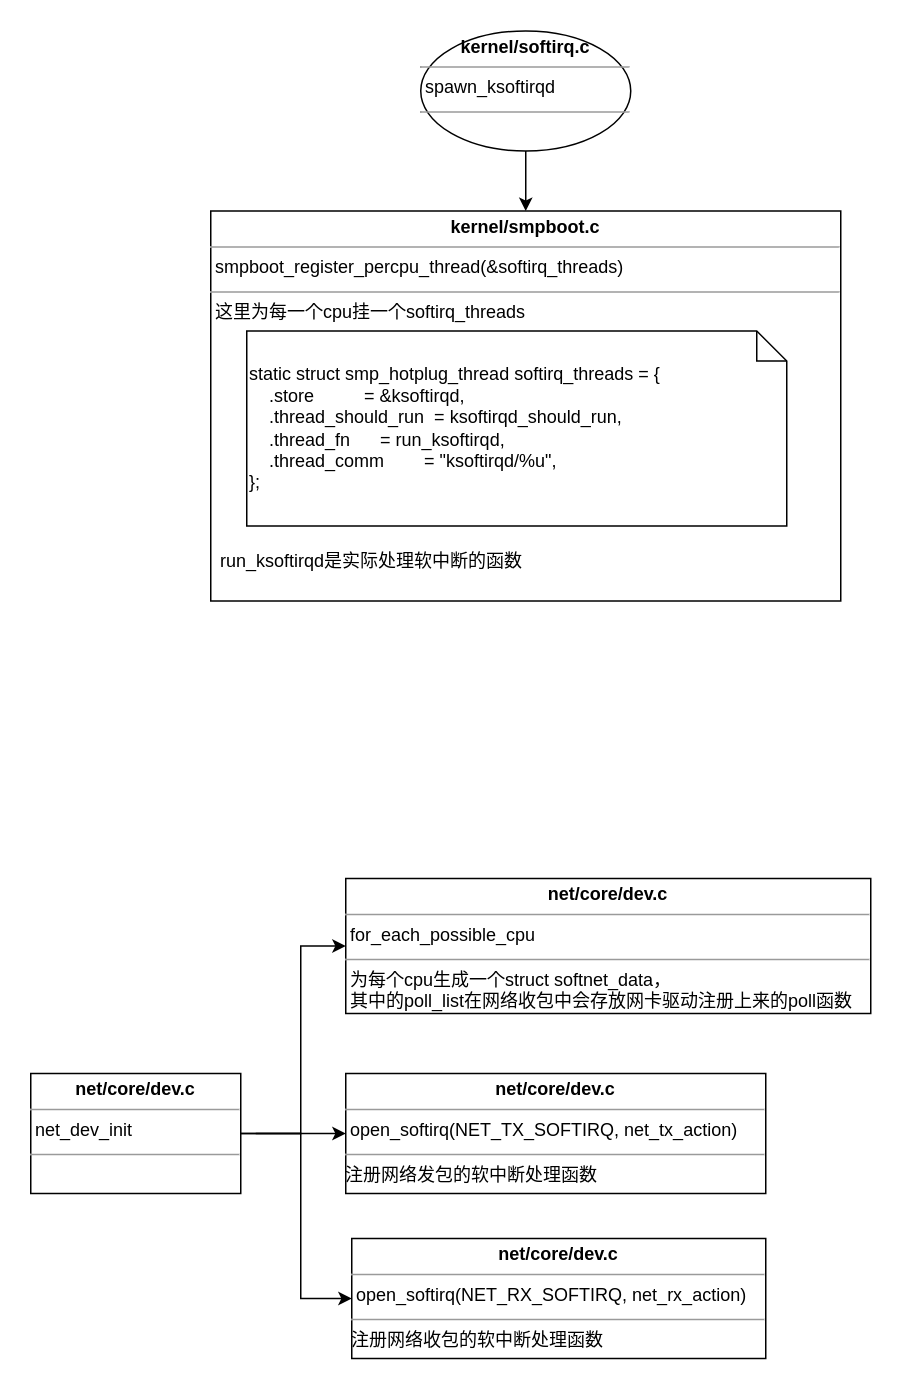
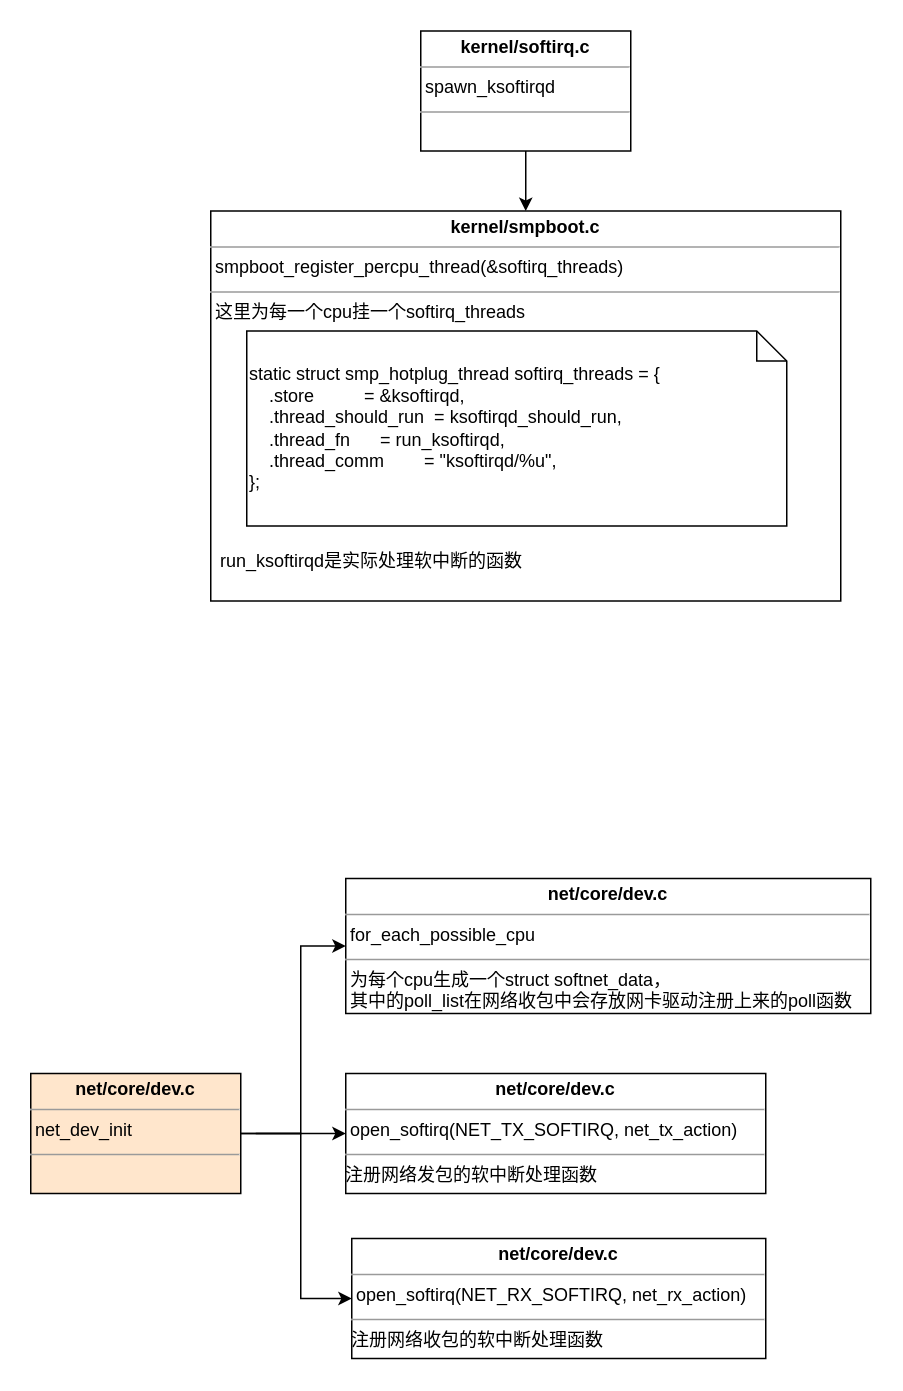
node "kernel/softirq.c spawn_ksoftirqd": shape ellipse -> rectangle
node "net/core/dev.c net_dev_init": fillcolor #ffffff -> #ffe6cc
